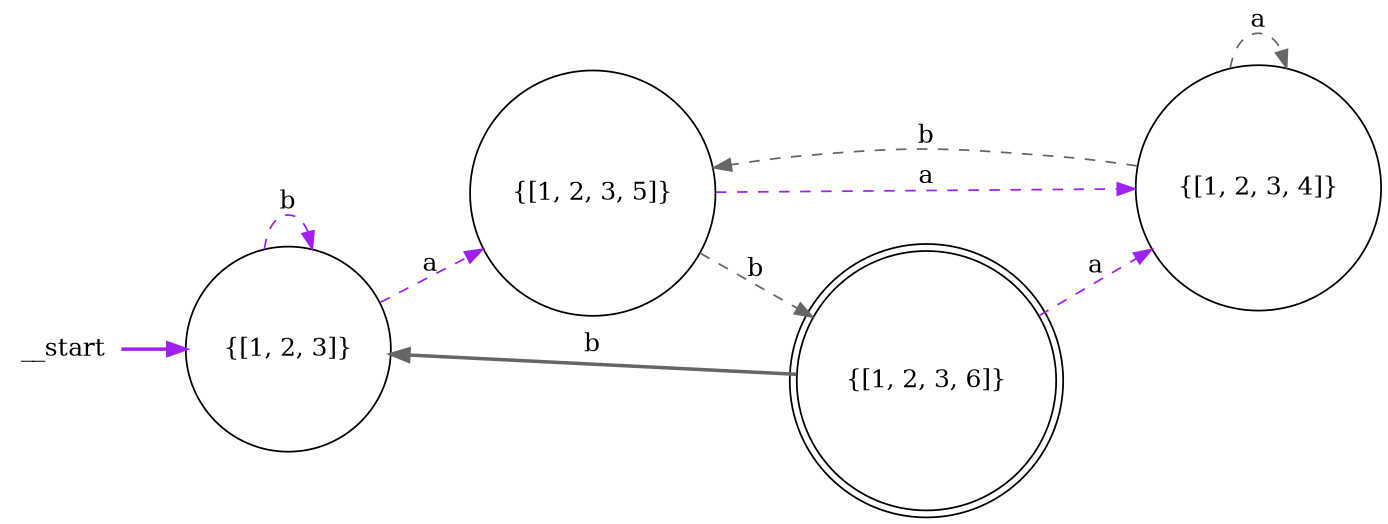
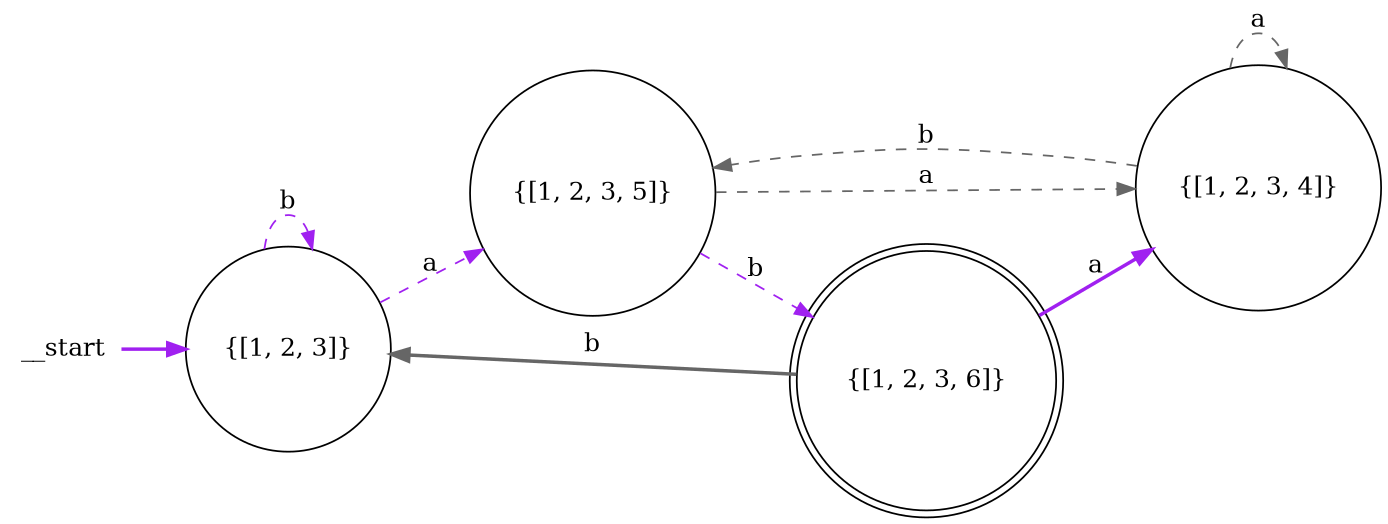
edge "{[1, 2, 3, 5]}" -> "{[1, 2, 3, 4]}": color purple -> gray40
edge "{[1, 2, 3, 5]}" -> "{[1, 2, 3, 6]}": color gray40 -> purple
edge "{[1, 2, 3, 6]}" -> "{[1, 2, 3, 4]}": style dashed -> bold
